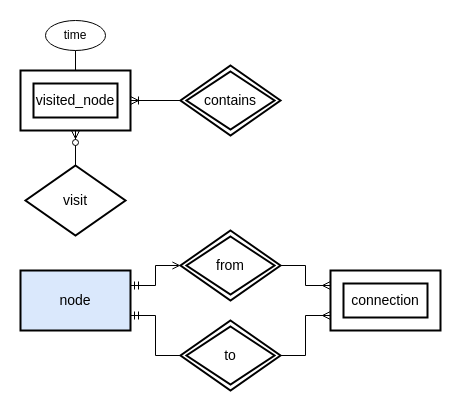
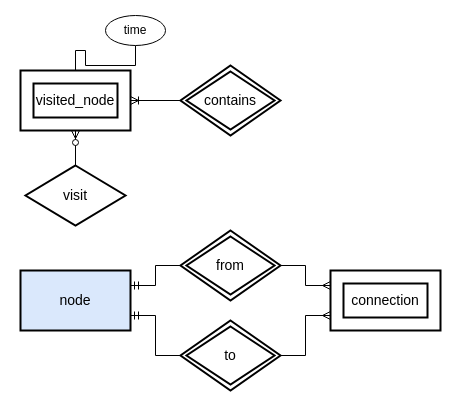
node "time": moved (76, 36) -> (136, 31)
node "visit": size 100x70 -> 100x60
edge "from" -- "node": arrowhead open -> none
